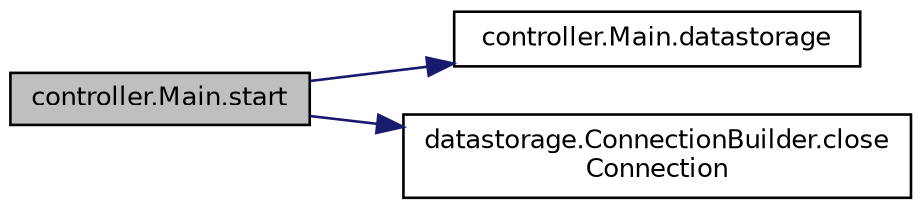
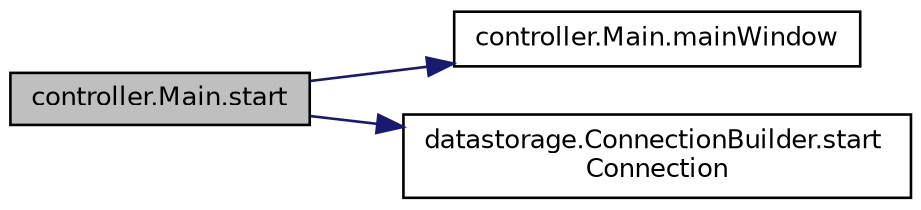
node "controller.Main.datastorage": label "controller.Main.datastorage" -> "controller.Main.mainWindow"
node "datastorage.ConnectionBuilder.close Connection": label "datastorage.ConnectionBuilder.close Connection" -> "datastorage.ConnectionBuilder.start Connection"
